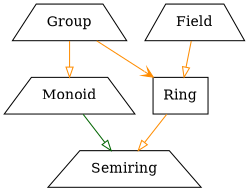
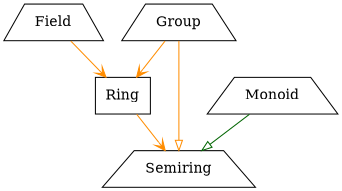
edge "Group" -> "Monoid": now "Group" -> "Semiring"
edge "Field" -> "Ring": arrowhead onormal -> vee
edge "Ring" -> "Semiring": arrowhead onormal -> vee
